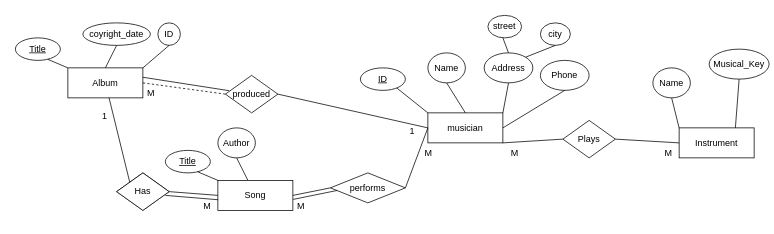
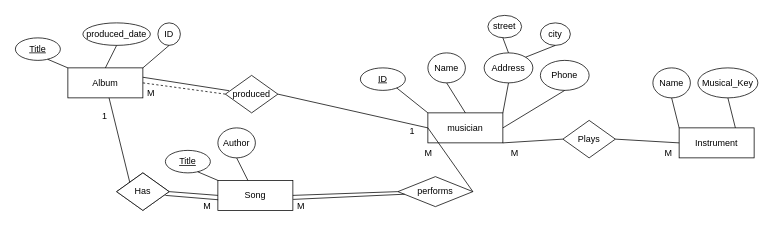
node "coyright_date": label "coyright_date" -> "produced_date"
node "Musical_Key": moved (739, 64) -> (728, 83)
node "performs": moved (368, 188) -> (435, 192)
